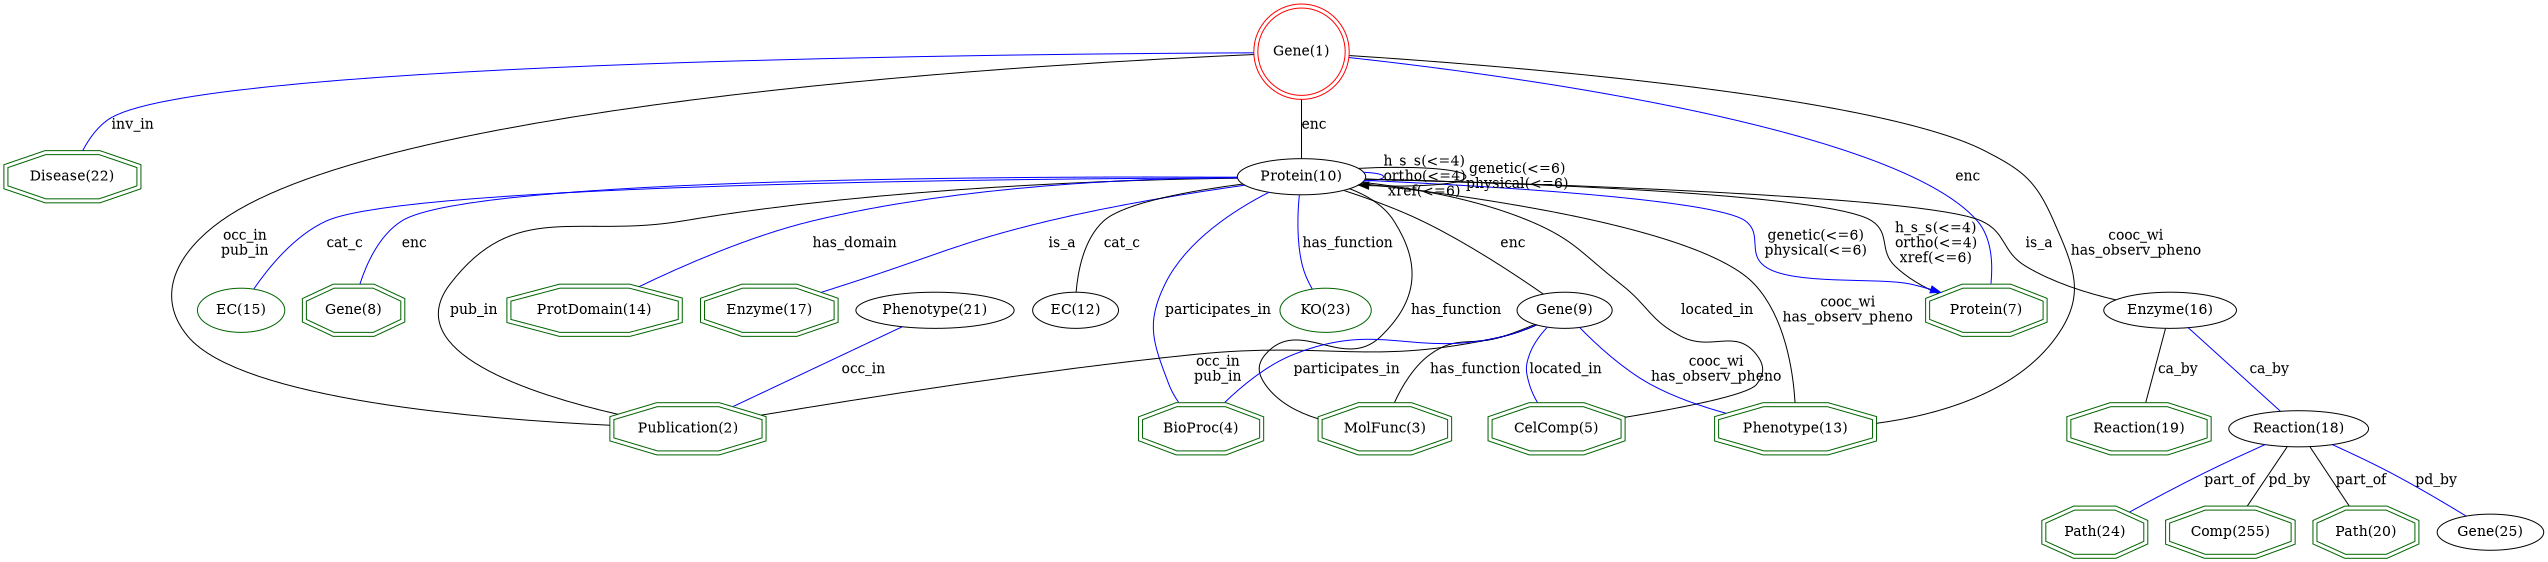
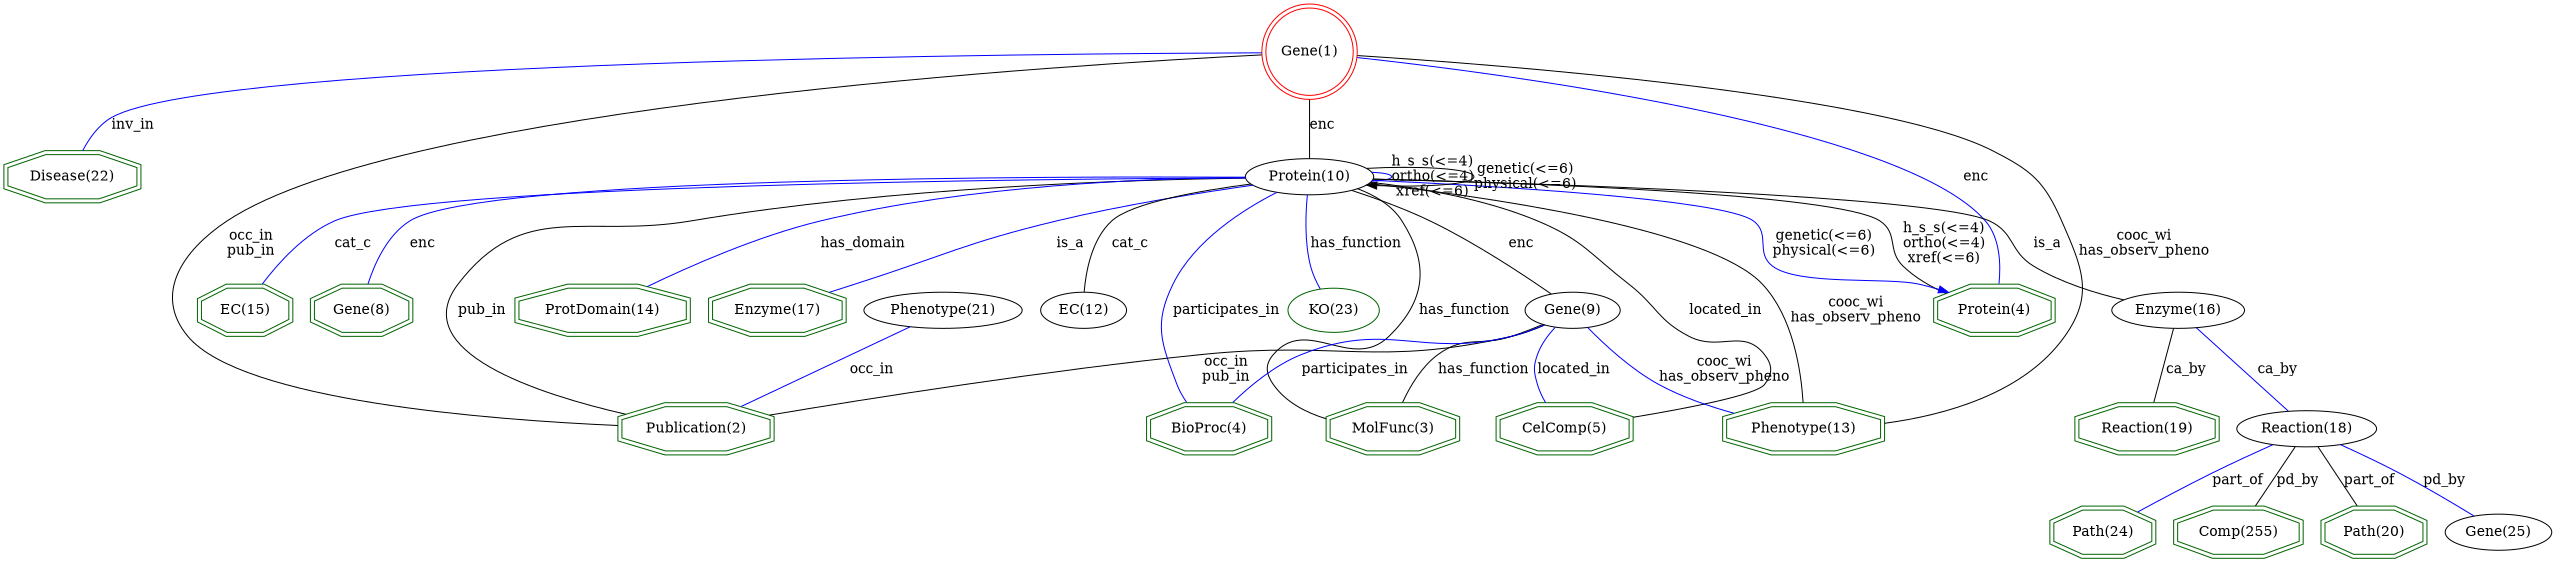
node "EC(15)": shape ellipse -> doubleoctagon
node "Protein(7)": label "Protein(7)" -> "Protein(4)"
